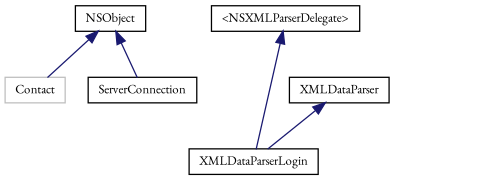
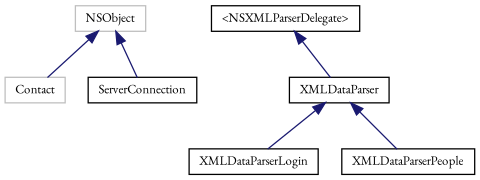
node "NSObject": color black -> grey75
edge "XMLDataParserLogin" -> "<NSXMLParserDelegate>": now "XMLDataParser" -> "<NSXMLParserDelegate>"
node "XMLDataParserPeople": added
